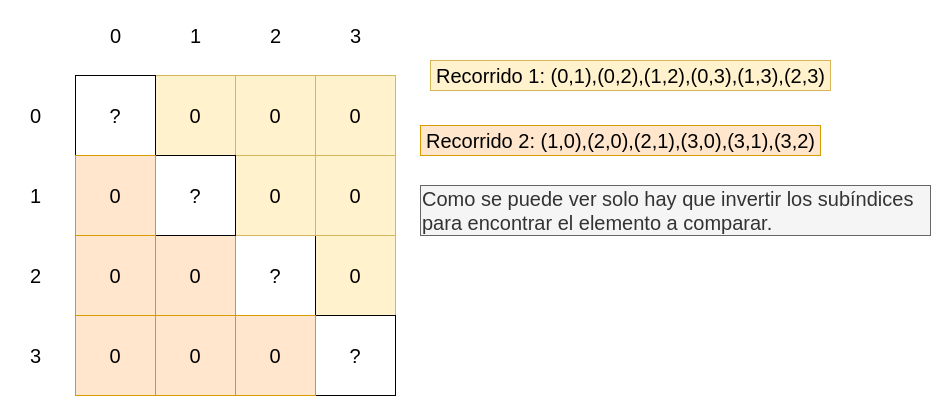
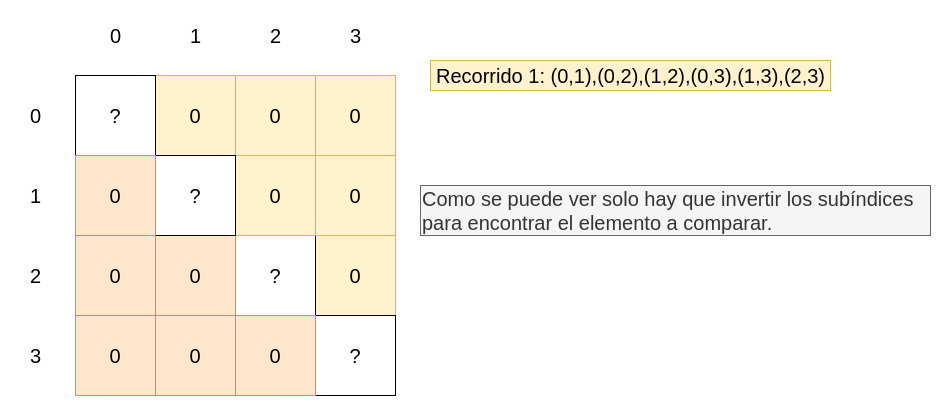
node "Recorrido 2: (1,0),(2,0),(2,1),(3,0),(3,1),(3,2)": removed
